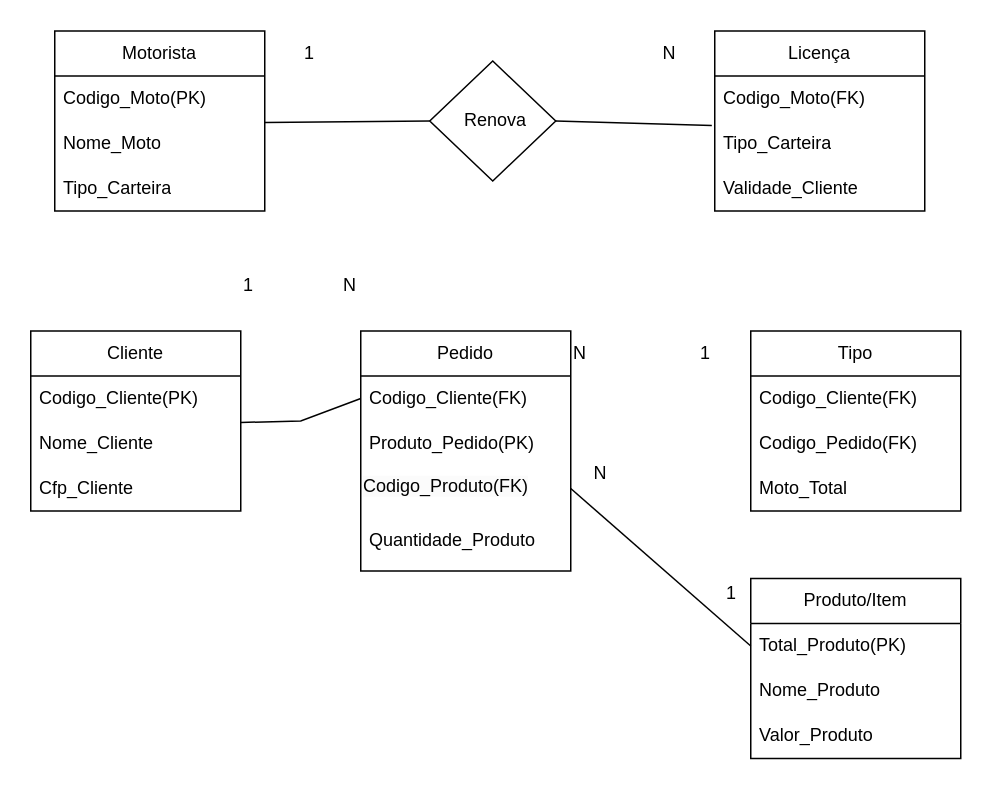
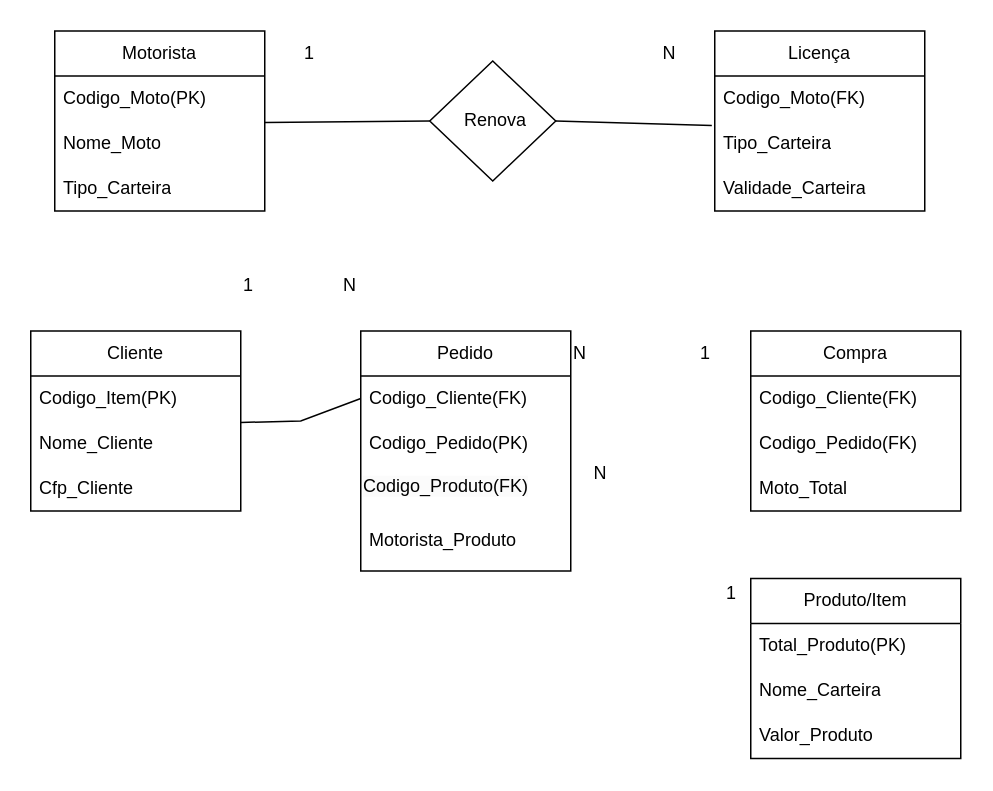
node "Validade_Cliente": label "Validade_Cliente" -> "Validade_Carteira"
node "Tipo": label "Tipo" -> "Compra"
node "Codigo_Cliente(PK)": label "Codigo_Cliente(PK)" -> "Codigo_Item(PK)"
node "Produto_Pedido(PK)": label "Produto_Pedido(PK)" -> "Codigo_Pedido(PK)"
node "Quantidade_Produto": label "Quantidade_Produto" -> "Motorista_Produto"
edge "Codigo_Produto(FK)" -- "Total_Produto(PK)": removed
node "Nome_Produto": label "Nome_Produto" -> "Nome_Carteira"
